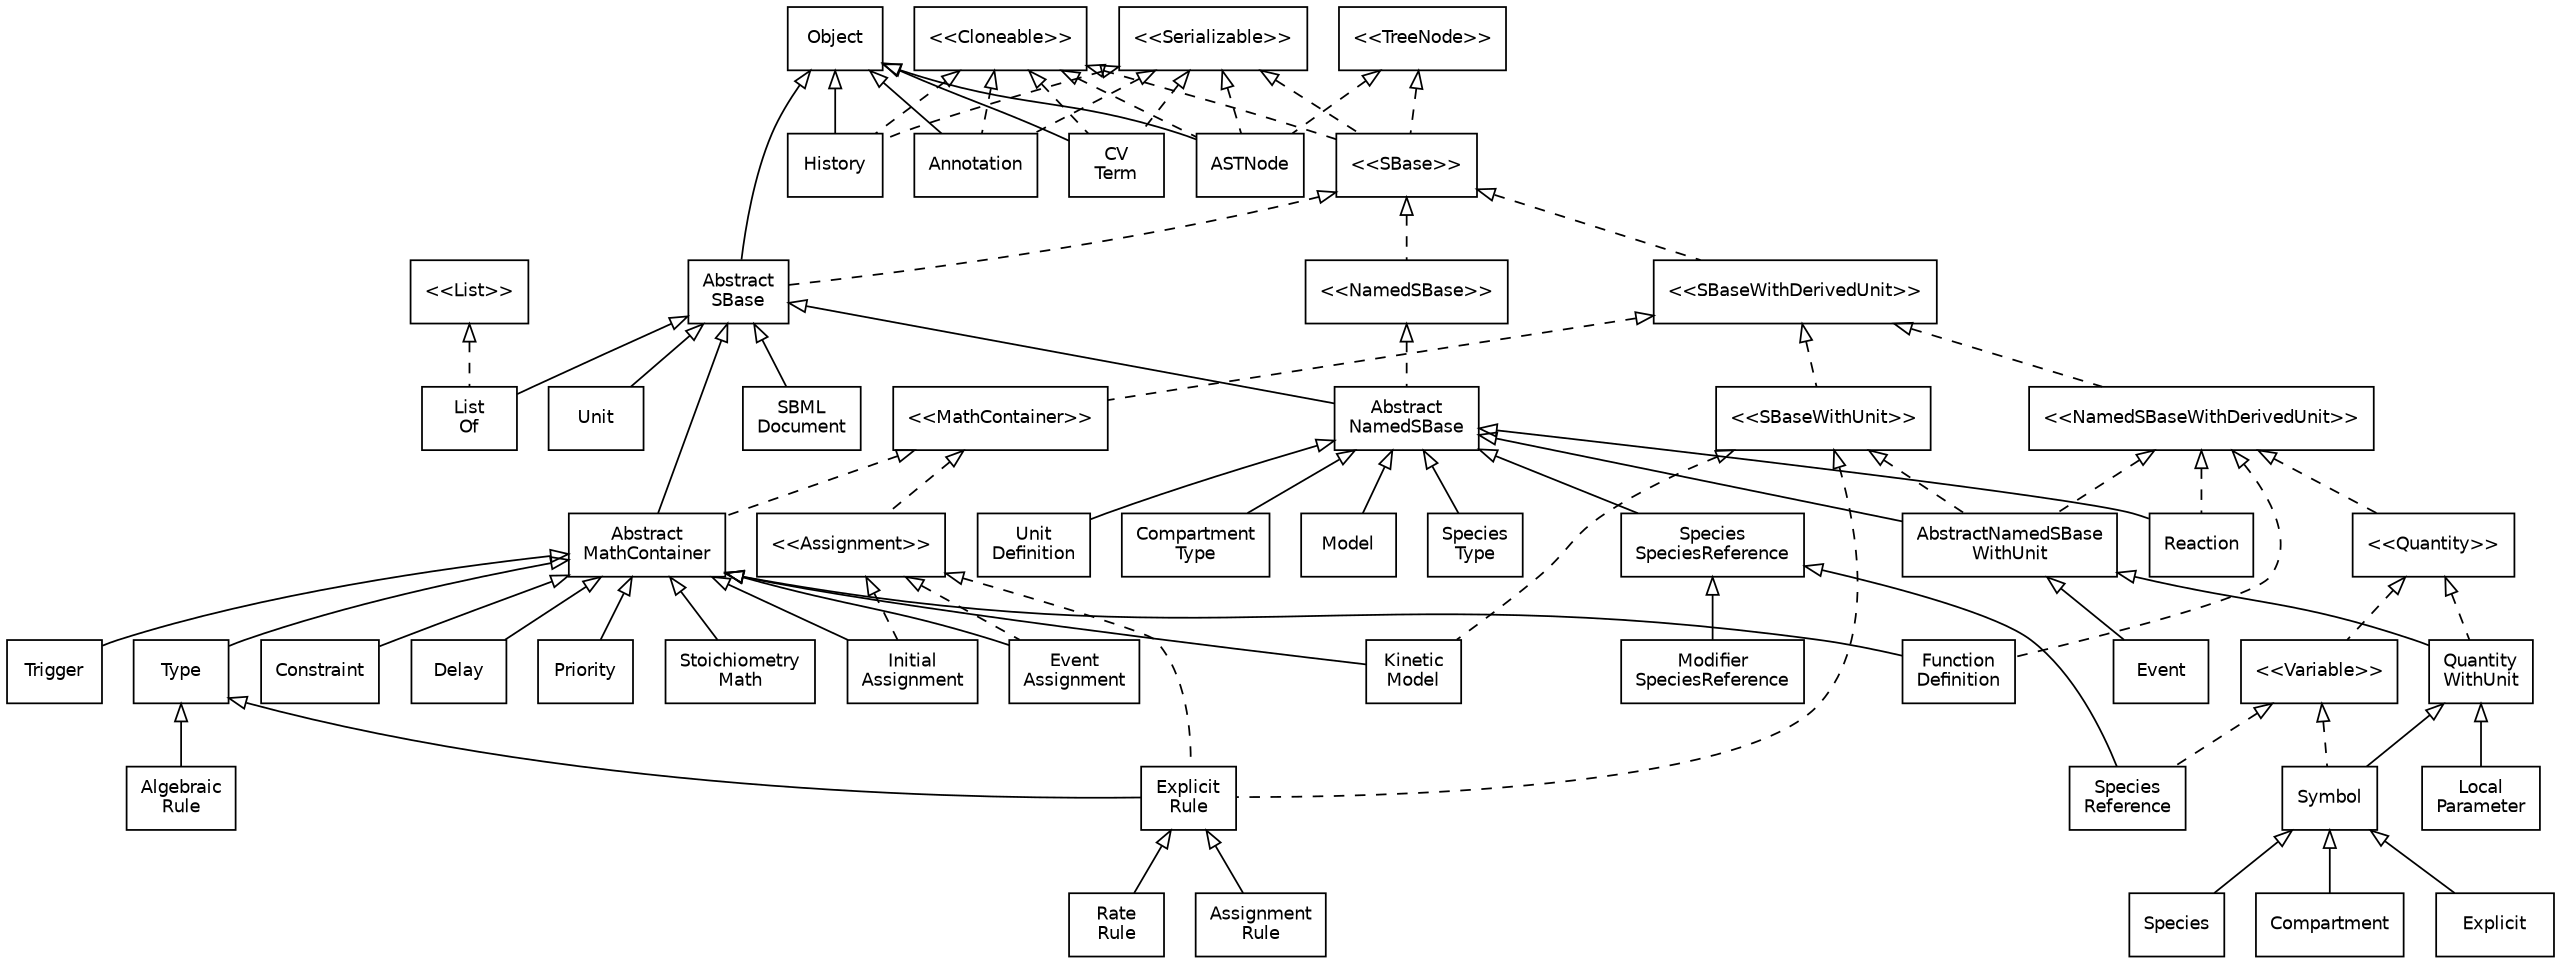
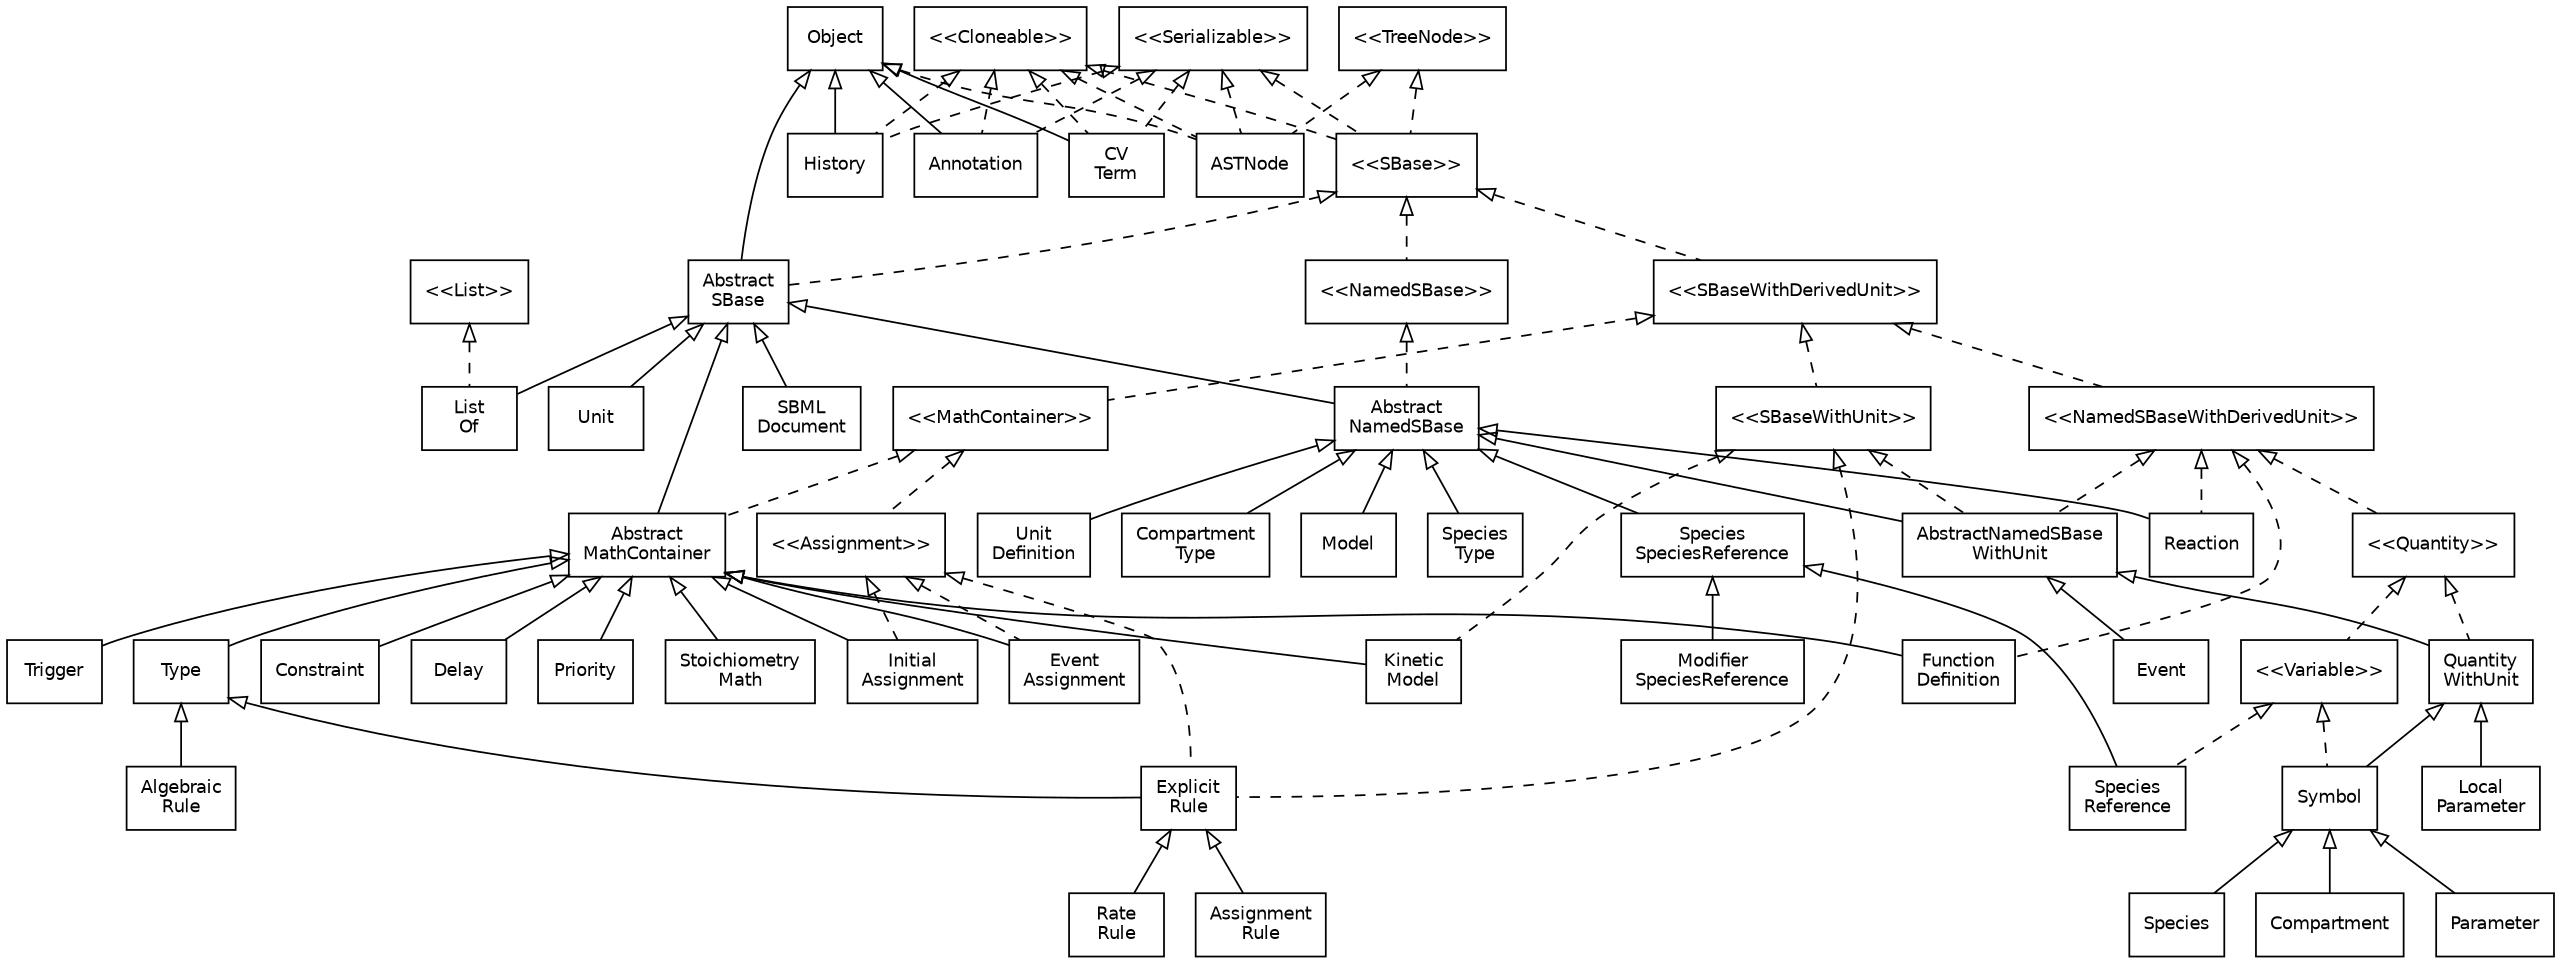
edge "ASTNode" -> "Object": style solid -> dashed
node "Explicit": label "Explicit" -> "Parameter"
